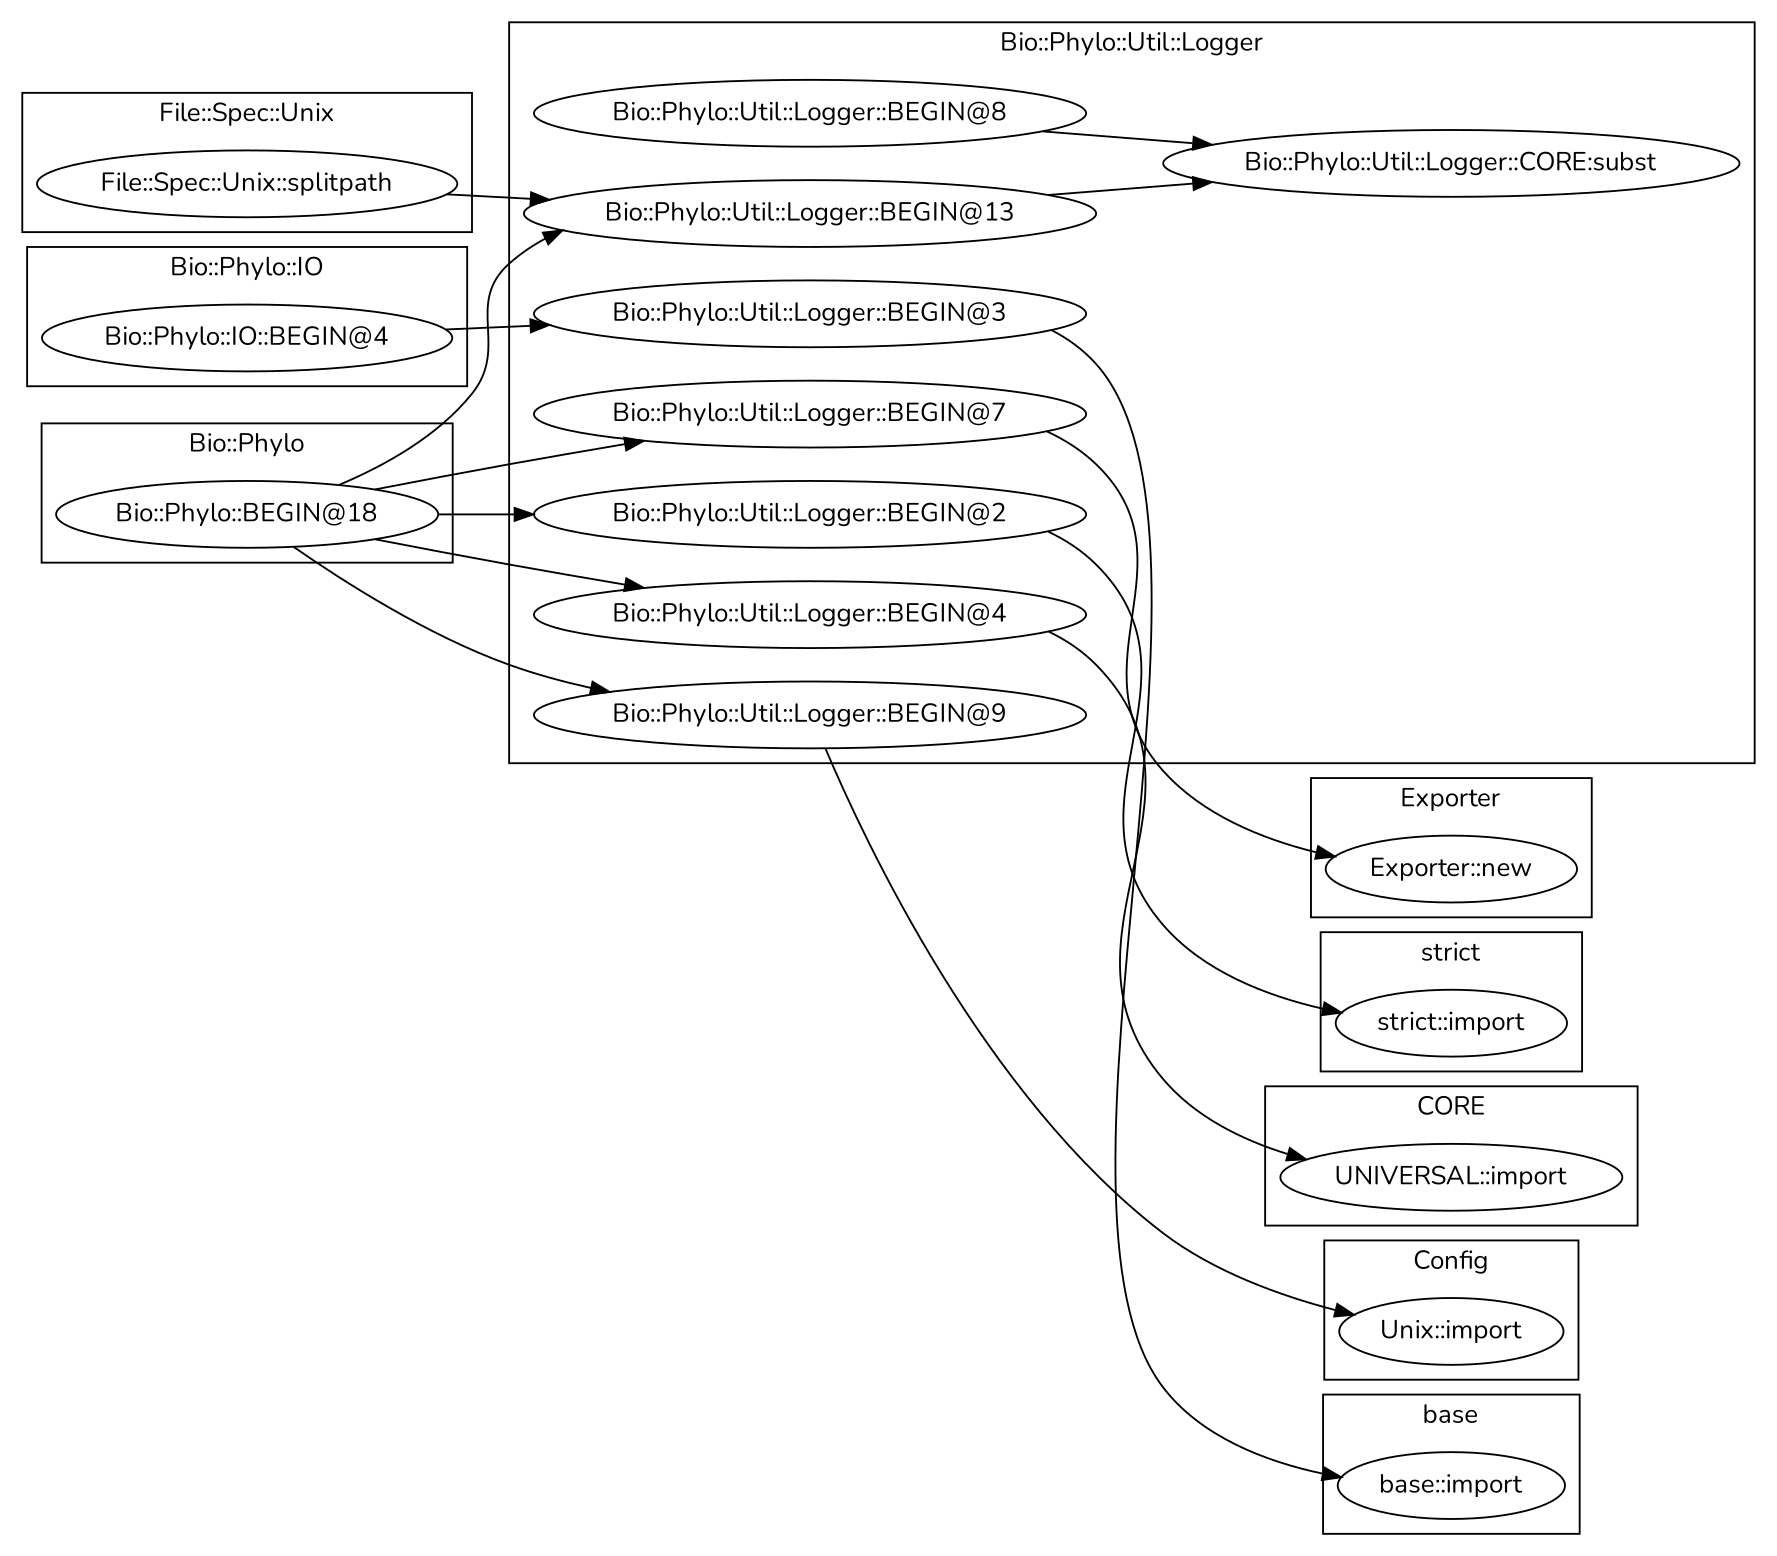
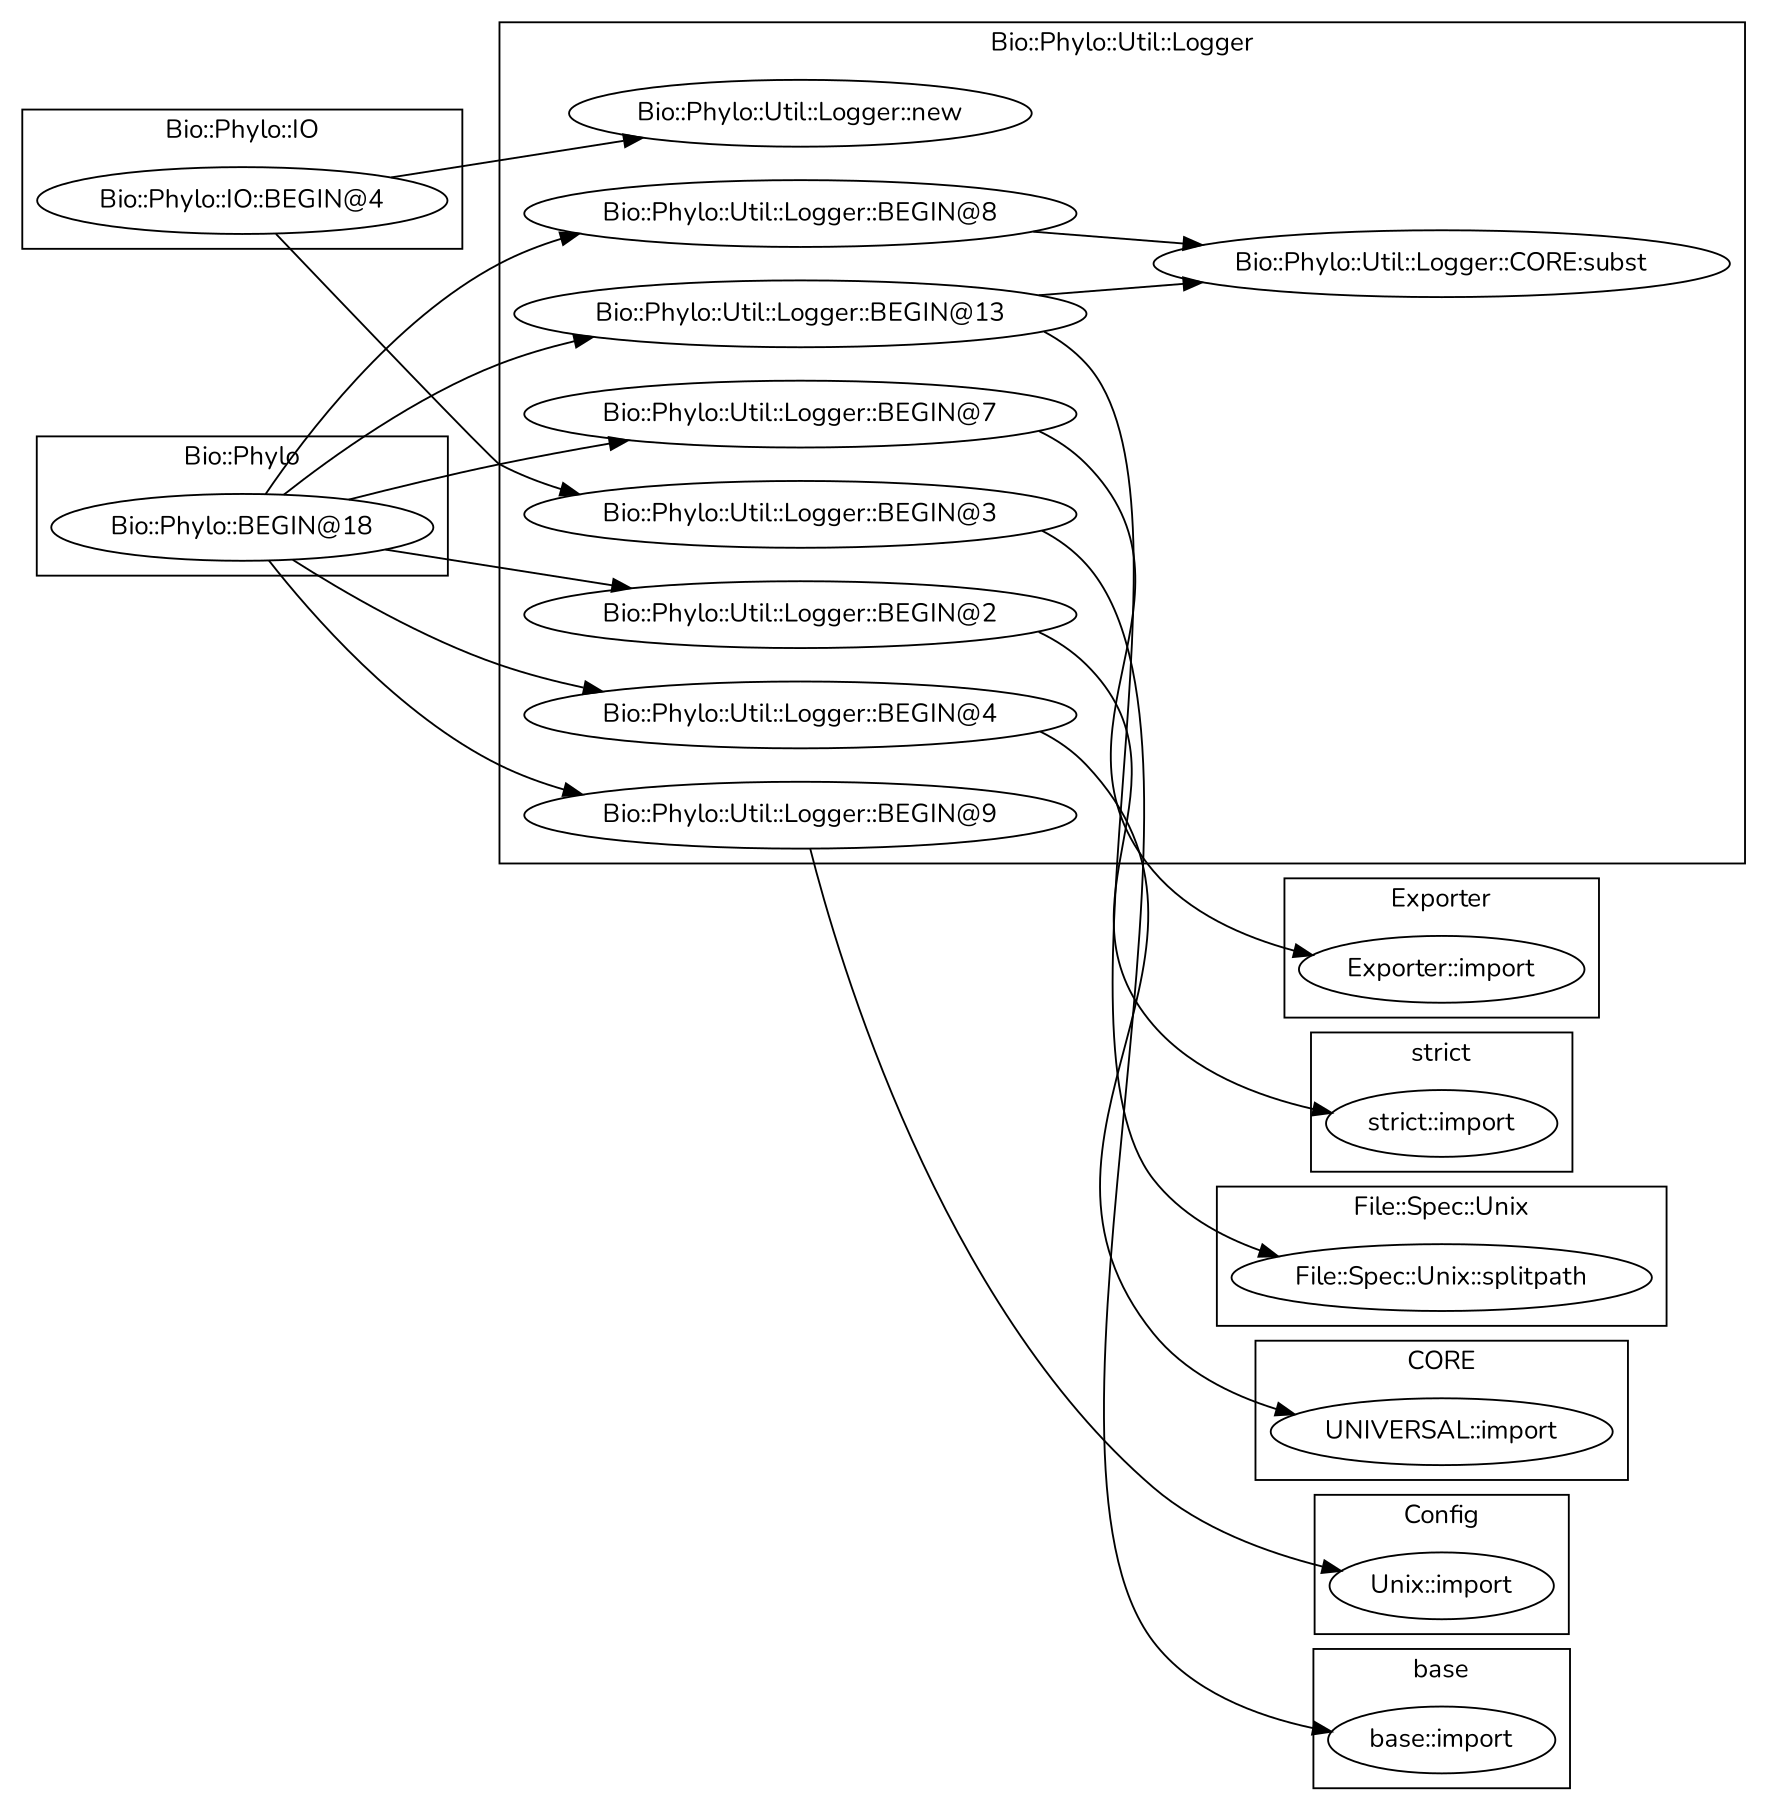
node "Bio::Phylo::Util::Logger::new": added
edge "File::Spec::Unix::splitpath" -> "Bio::Phylo::Util::Logger::BEGIN@13": reversed
edge "Bio::Phylo::BEGIN@18" -> "Bio::Phylo::Util::Logger::BEGIN@8": added
node "Exporter::new": label "Exporter::new" -> "Exporter::import"
